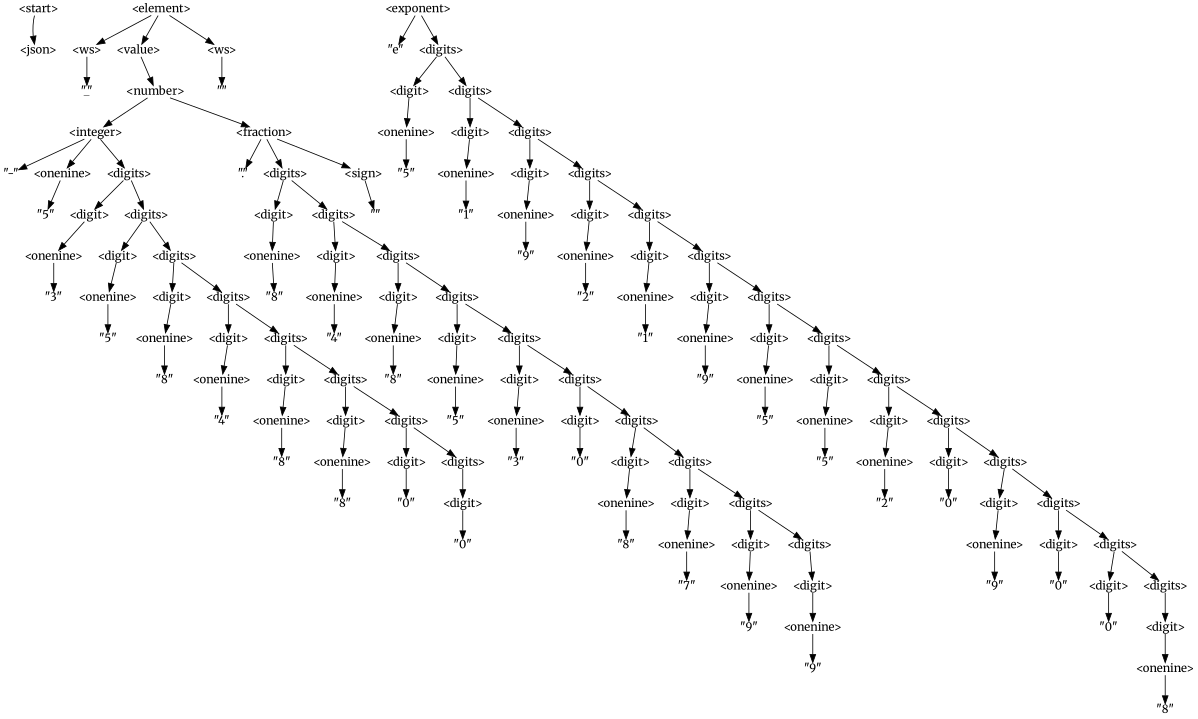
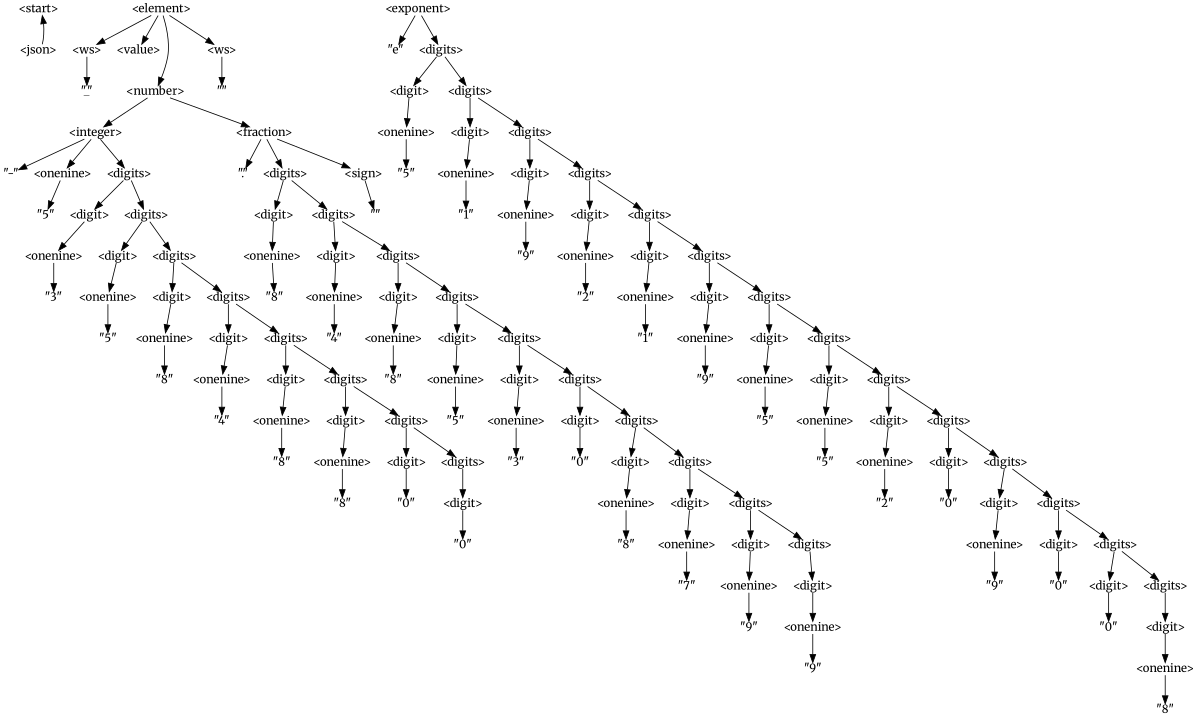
edge "<start>" -> "<json>": reversed
edge "<value>" -> "<number>": now "<element>" -> "<number>"
